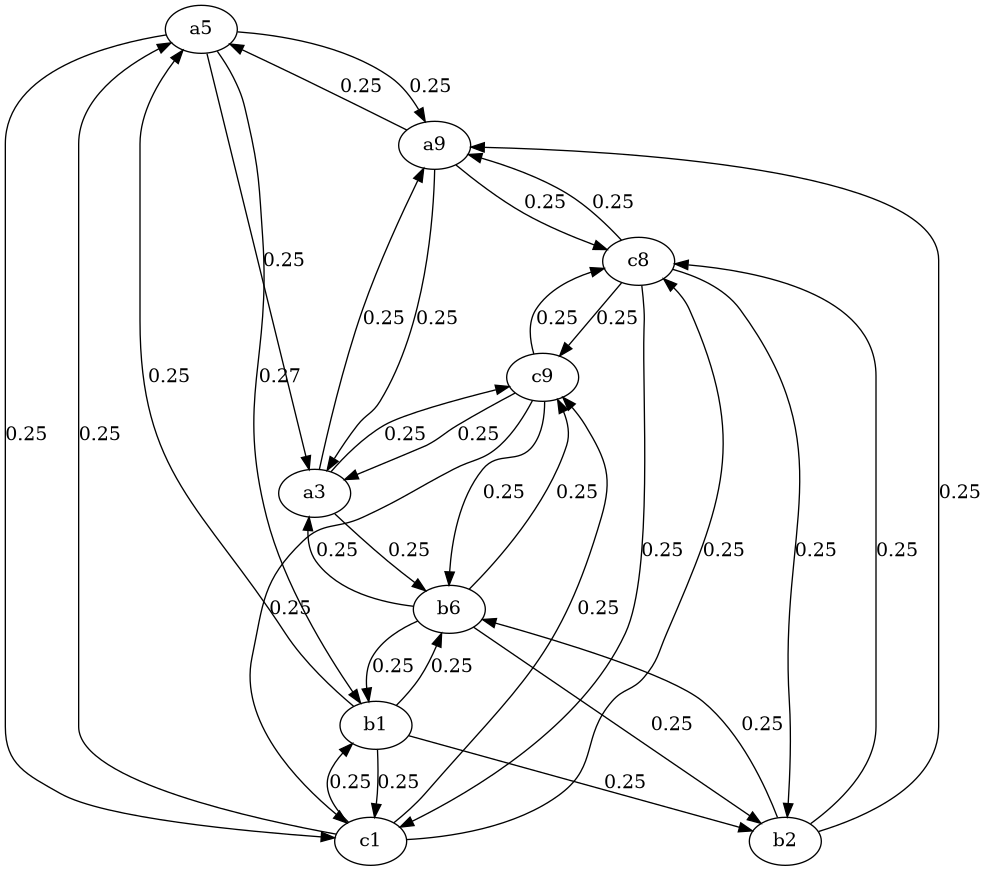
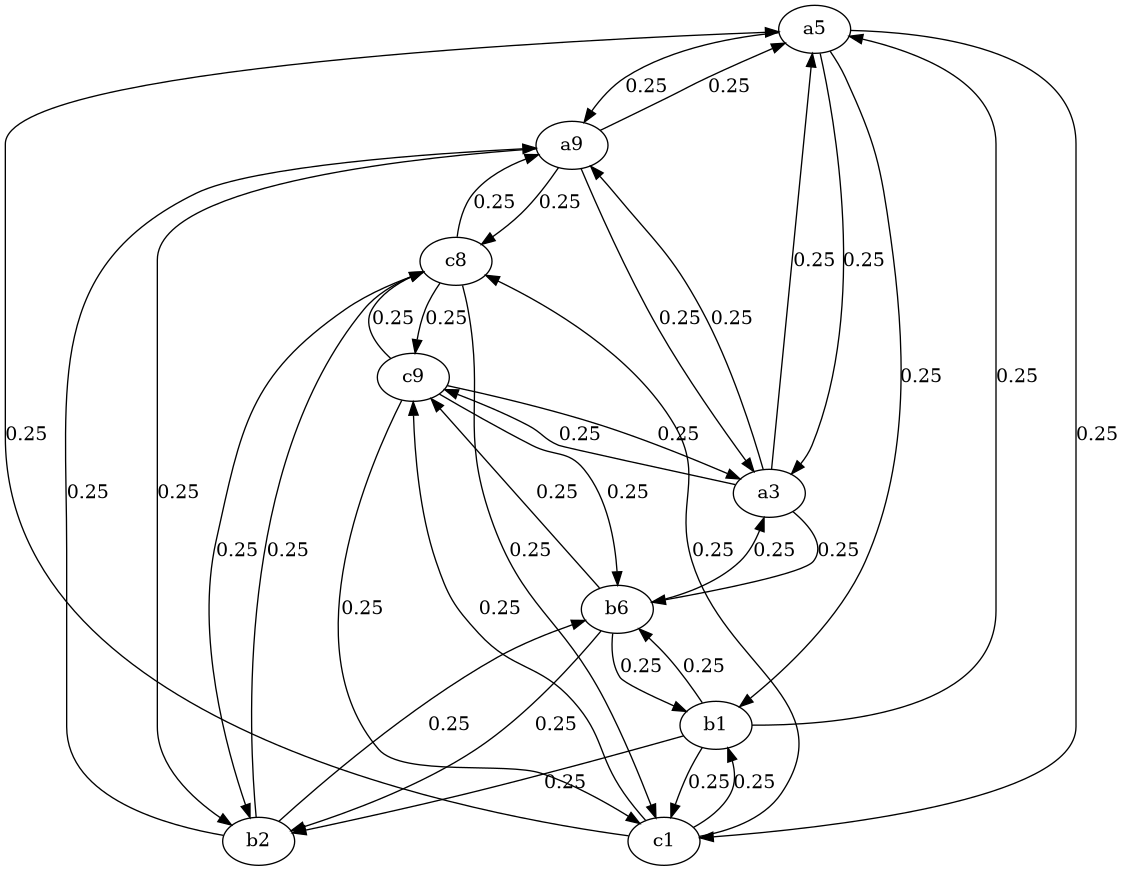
edge "a3" -> "a5": added, label "0.25"
edge "a9" -> "b2": added, label "0.25"
edge "a5" -> "b1": label "0.27" -> "0.25"
